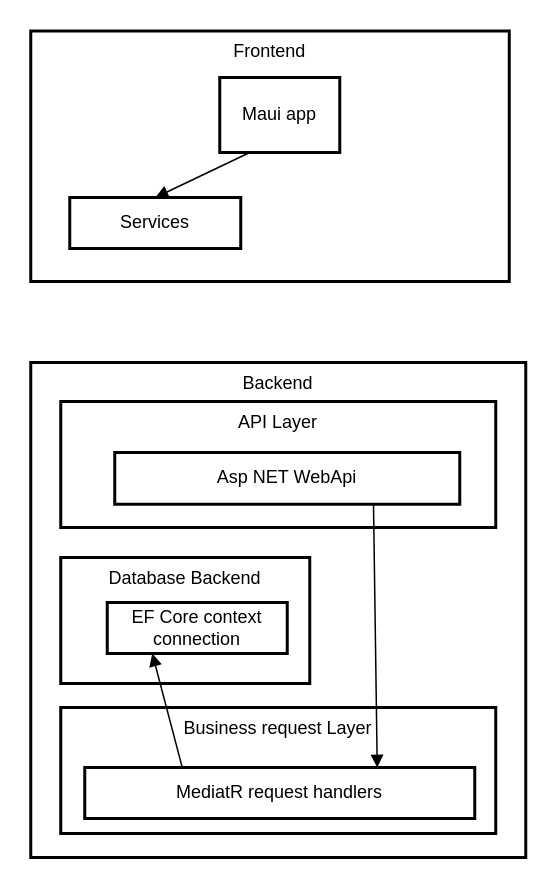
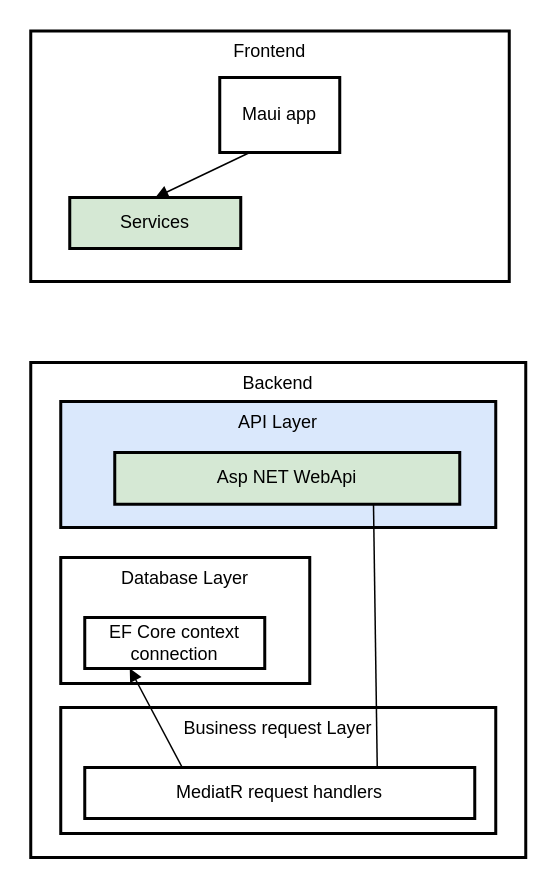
node "Services": fillcolor #ffffff -> #d5e8d4
node "API Layer": fillcolor #ffffff -> #dae8fc
node "Asp NET WebApi": fillcolor #ffffff -> #d5e8d4
node "Database Backend": label "Database Backend" -> "Database Layer"
node "EF Core context connection": moved (197, 628) -> (175, 643)
edge "Asp NET WebApi" -> "MediatR request handlers": arrowhead block -> none
